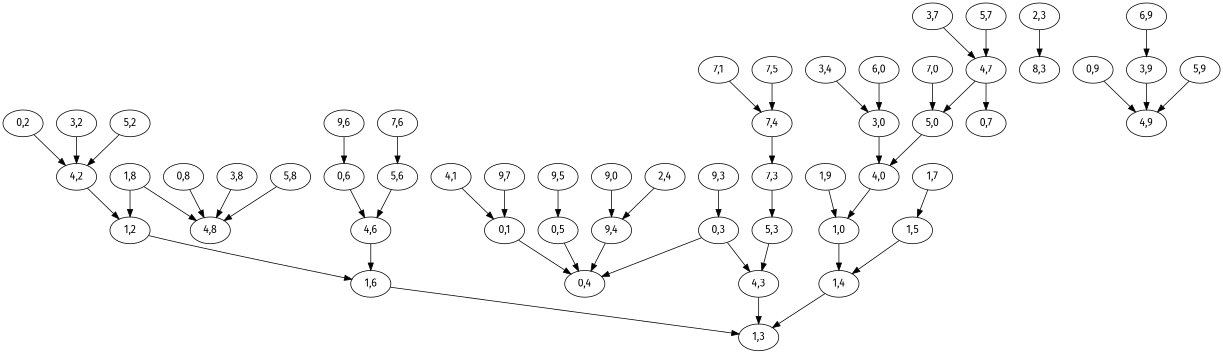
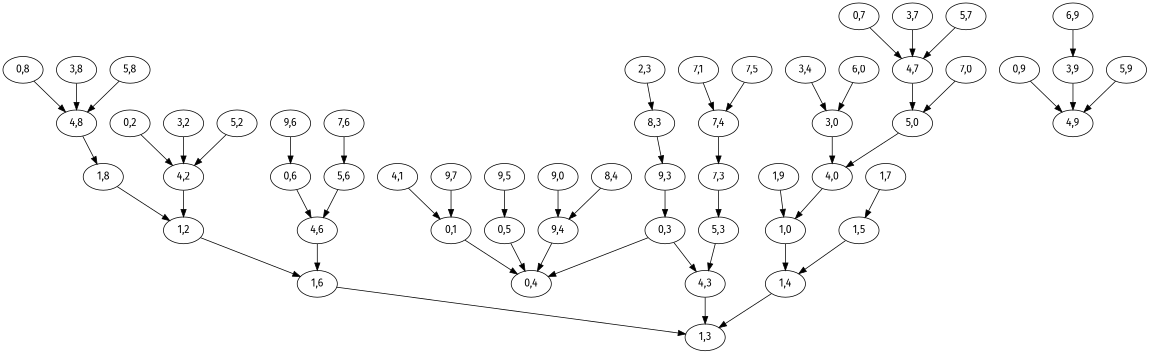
edge "4,7" -> "0,7": reversed
edge "8,3" -> "9,3": added
node "2,4": label "2,4" -> "8,4"
edge "1,8" -> "4,8": reversed
